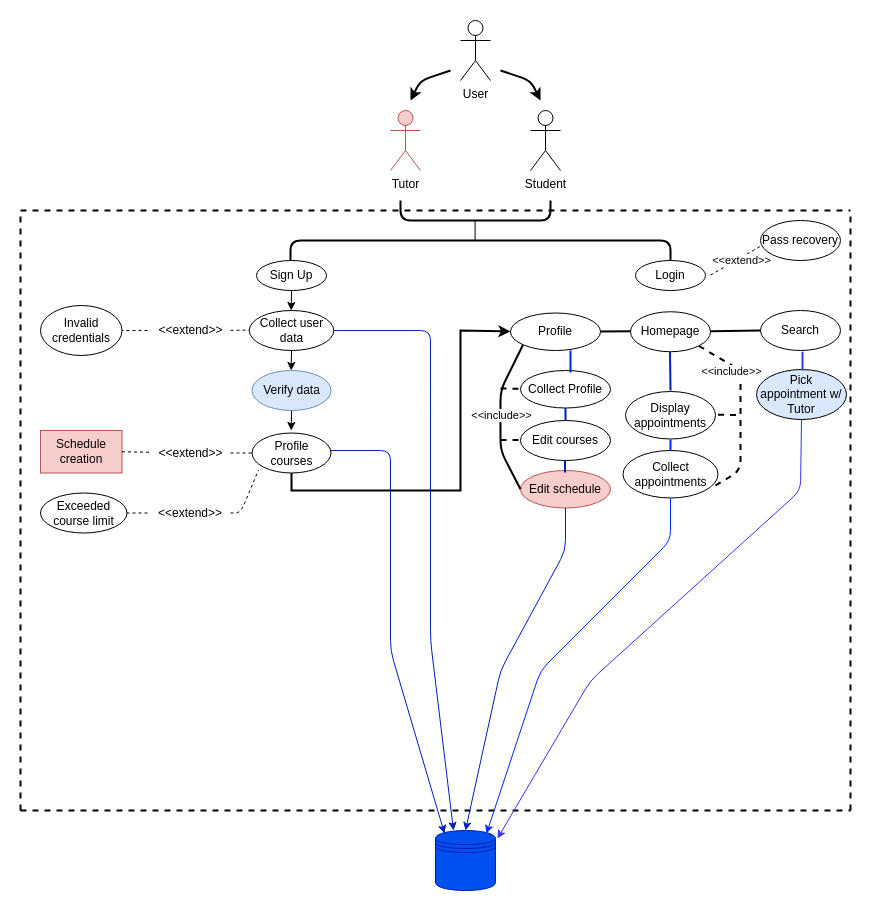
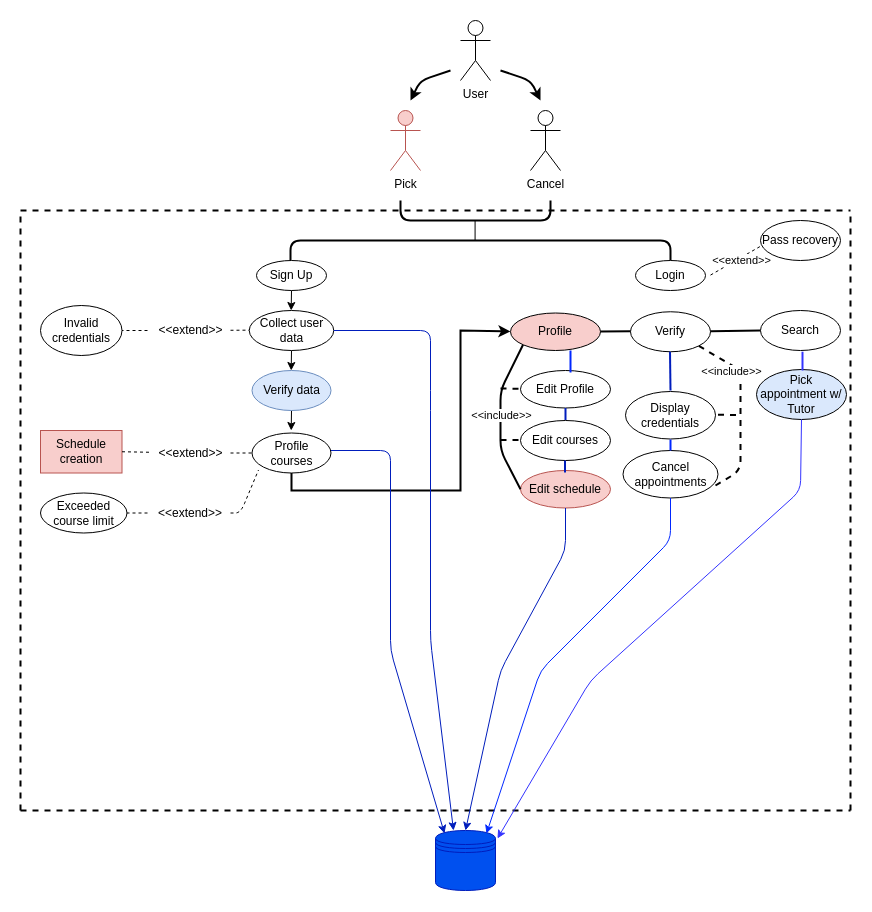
node "Tutor": label "Tutor" -> "Pick"
node "Student": label "Student" -> "Cancel"
node "Profile": fillcolor #ffffff -> #f8cecc
node "Homepage": label "Homepage" -> "Verify"
node "Collect Profile": label "Collect Profile" -> "Edit Profile"
node "Display appointments": label "Display appointments" -> "Display credentials"
node "Collect appointments": label "Collect appointments" -> "Cancel appointments"
